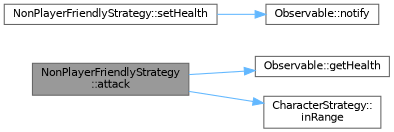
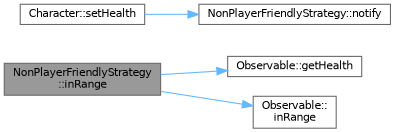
node "NonPlayerFriendlyStrategy::setHealth": label "NonPlayerFriendlyStrategy::setHealth" -> "Character::setHealth"
node "Observable::notify": label "Observable::notify" -> "NonPlayerFriendlyStrategy::notify"
node "NonPlayerFriendlyStrategy ::attack": label "NonPlayerFriendlyStrategy ::attack" -> "NonPlayerFriendlyStrategy ::inRange"
node "CharacterStrategy:: inRange": label "CharacterStrategy:: inRange" -> "Observable:: inRange"
